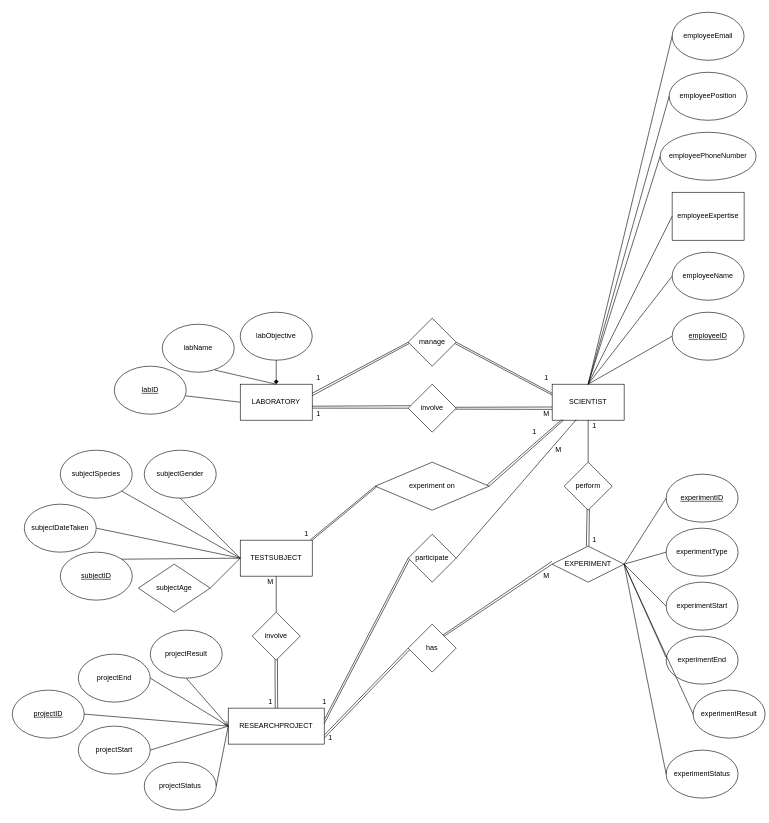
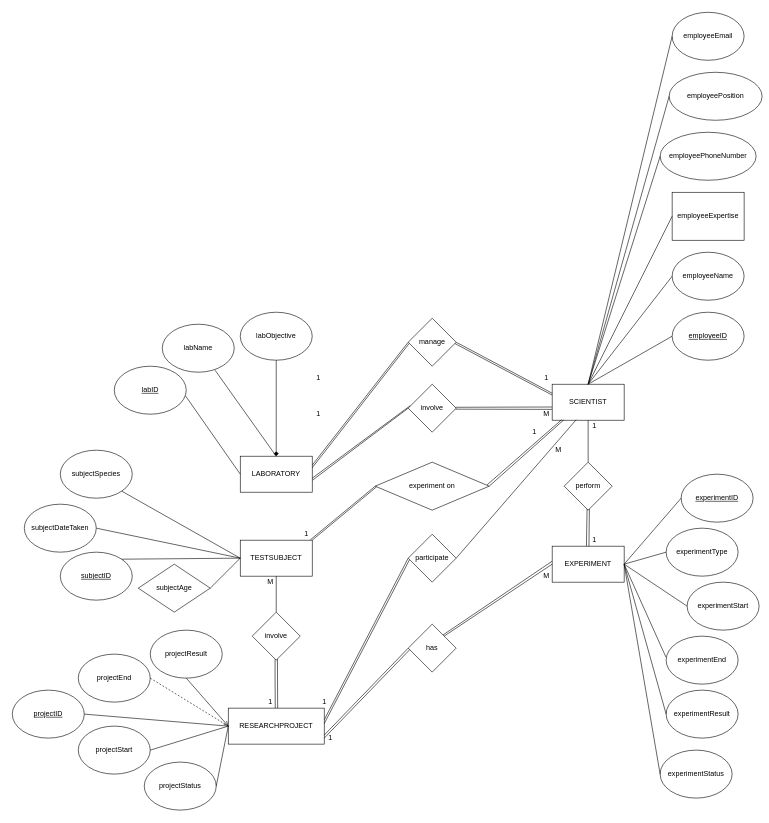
node "employeePosition": size 78x48 -> 93x48
node "LABORATORY": moved (276, 402) -> (276, 474)
node "subjectGender": removed
node "experimentID": moved (702, 498) -> (717, 498)
edge "subjectGender" -- "TESTSUBJECT": removed
node "EXPERIMENT": shape diamond -> rectangle
node "experimentStart": moved (702, 606) -> (723, 606)
edge "projectEnd" -- "RESEARCHPROJECT": style solid -> dashed
node "experimentResult": moved (729, 714) -> (702, 714)
node "experimentStatus": moved (702, 774) -> (696, 774)
